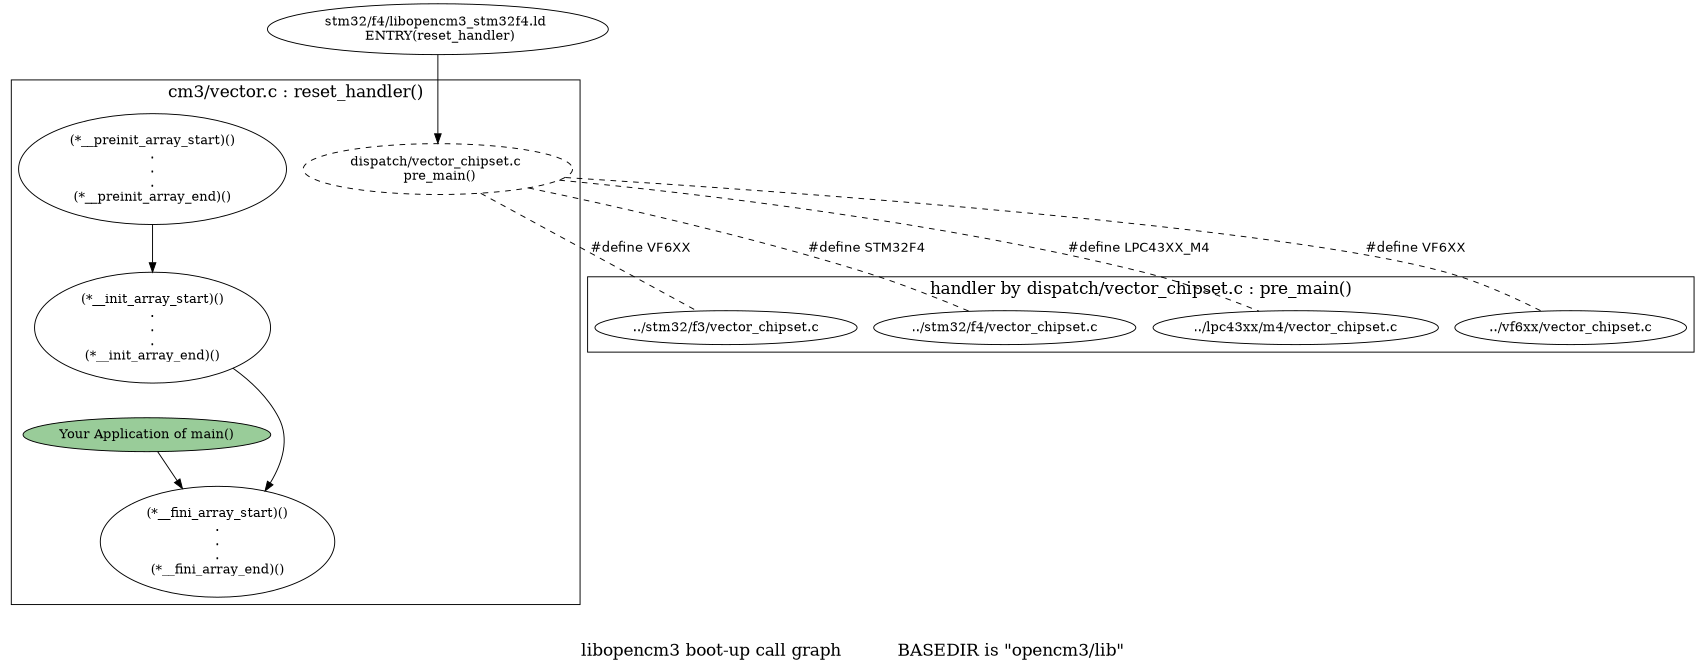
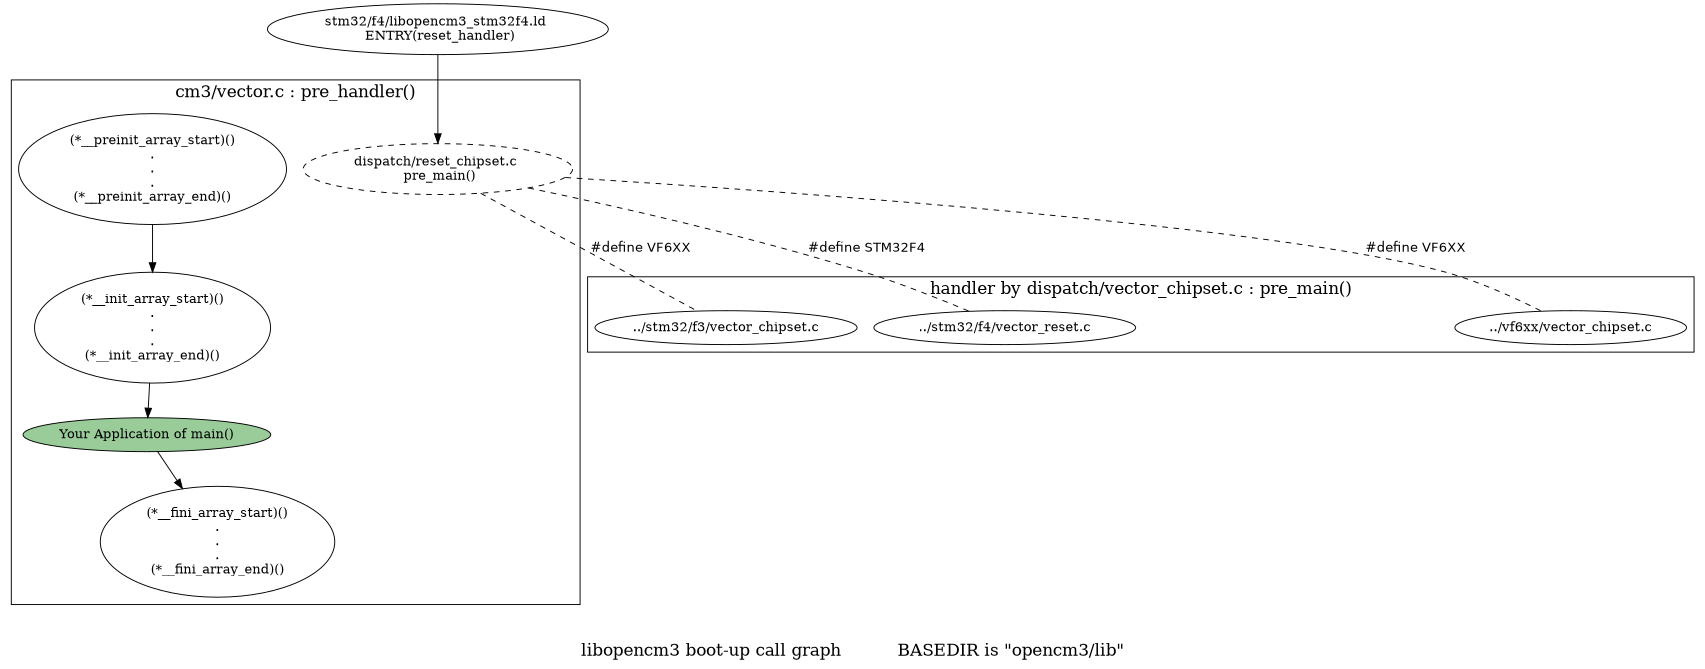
cluster "cm3/vector.c : reset_handler()": label "cm3/vector.c : reset_handler()" -> "cm3/vector.c : pre_handler()"
node "dispatch/vector_chipset.c pre_main()": label "dispatch/vector_chipset.c pre_main()" -> "dispatch/reset_chipset.c pre_main()"
node "../stm32/f4/vector_chipset.c": label "../stm32/f4/vector_chipset.c" -> "../stm32/f4/vector_reset.c"
node "../lpc43xx/m4/vector_chipset.c": removed
edge "(*__init_array_start)() . . . (*__init_array_end)()" -> "(*__fini_array_start)() . . . (*__fini_array_end)()": now "(*__init_array_start)() . . . (*__init_array_end)()" -> "Your Application of main()"
